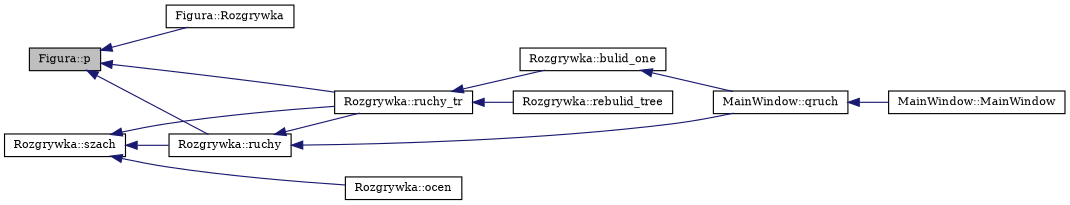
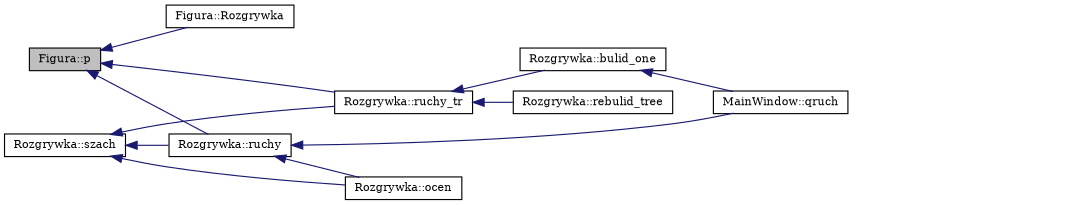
node "MainWindow::MainWindow": removed
edge "Rozgrywka::ruchy_tr" -> "Rozgrywka::ruchy": now "Rozgrywka::ocen" -> "Rozgrywka::ruchy"
